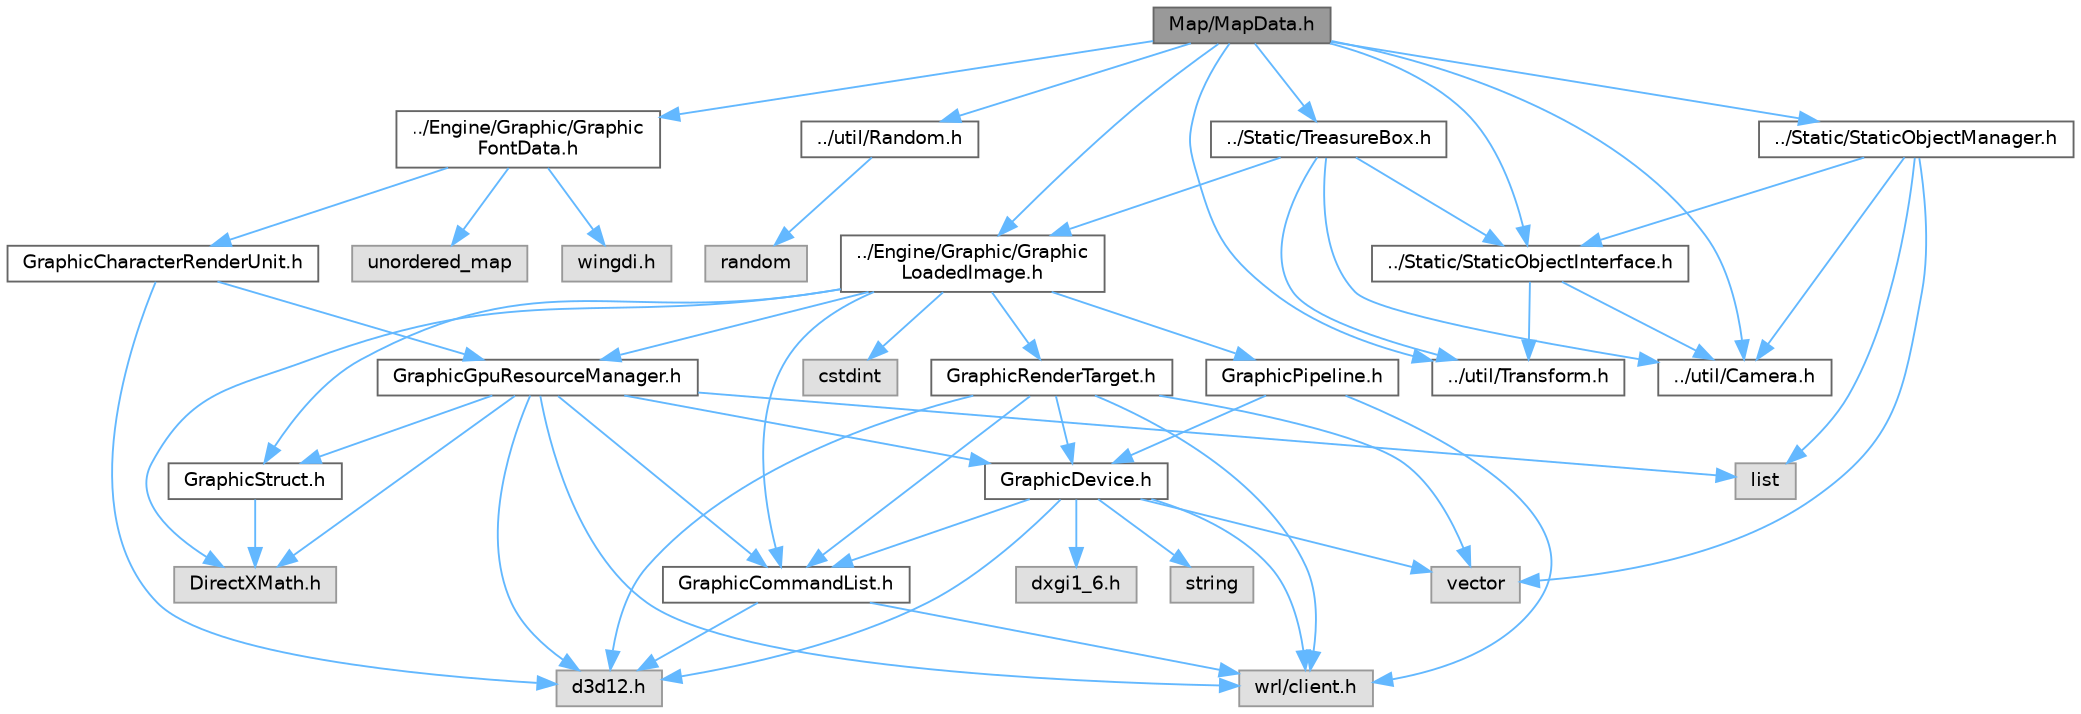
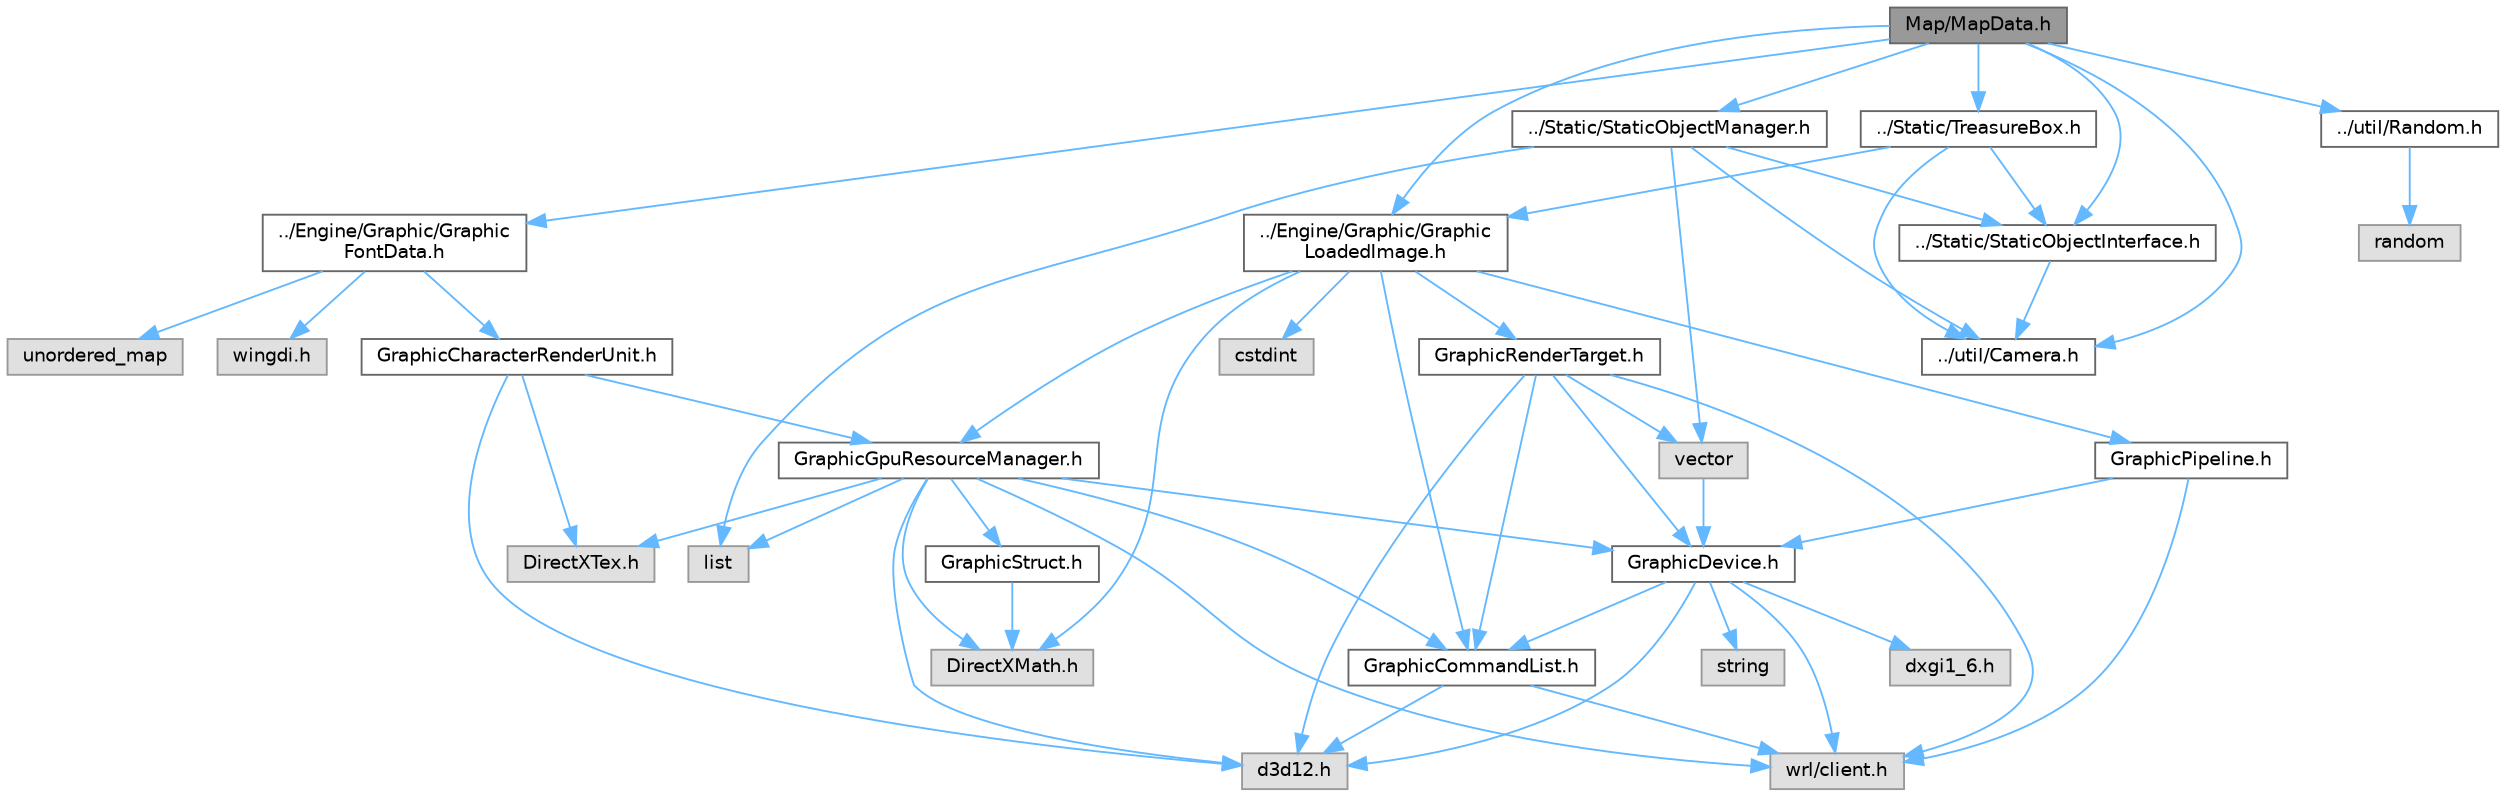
edge "../Engine/Graphic/Graphic LoadedImage.h" -> "GraphicStruct.h": removed
node "../util/Transform.h": removed
edge "GraphicDevice.h" -> "vector": reversed
node "DirectXTex.h": added
